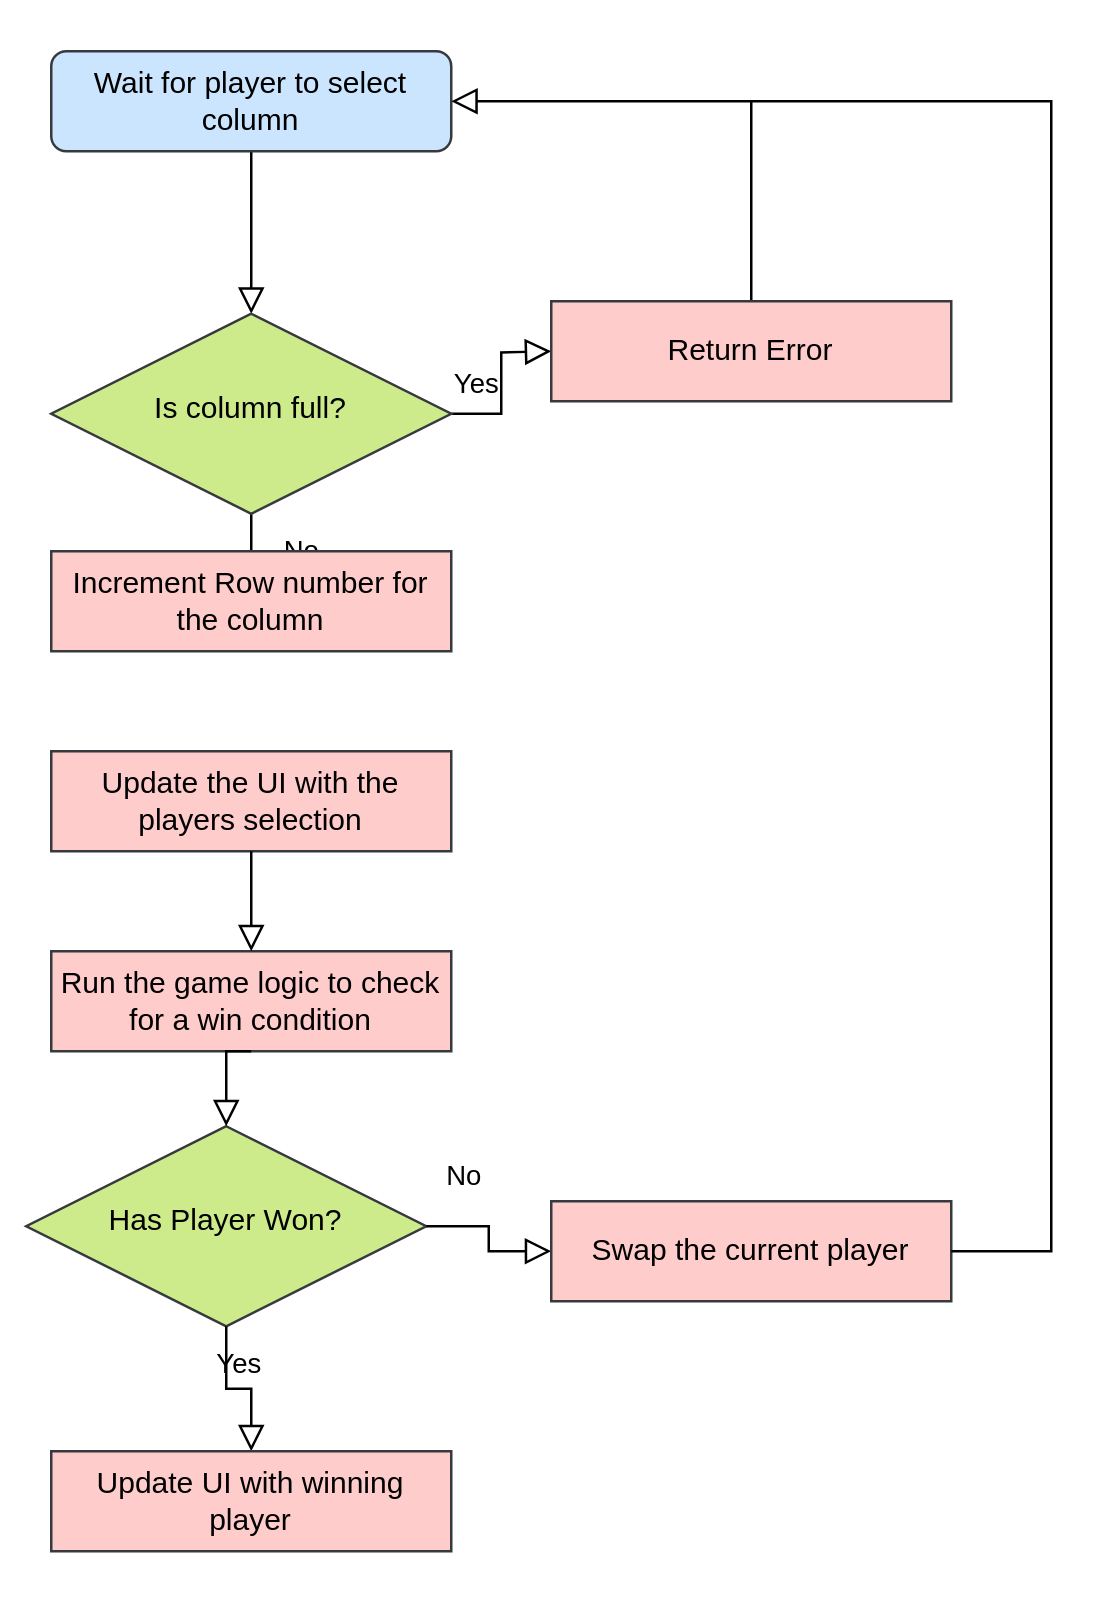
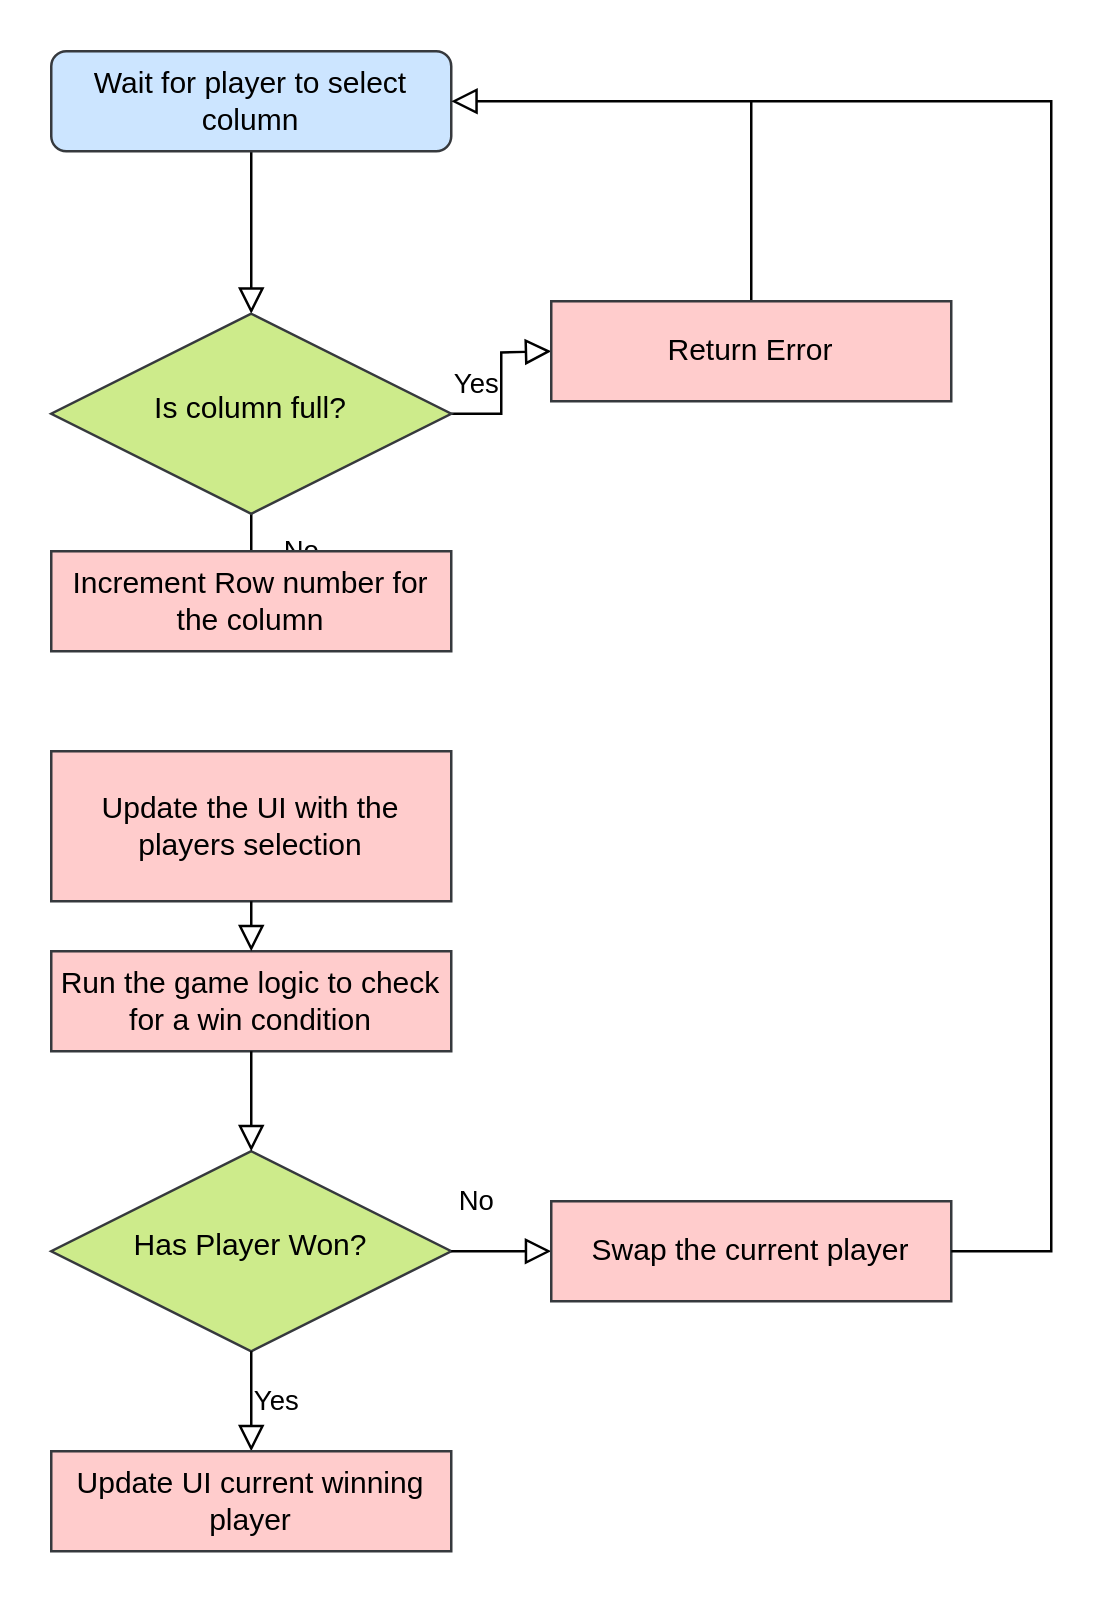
node "Update the UI with the players selection": size 400x100 -> 400x150
node "Has Player Won?": moved (226, 1226) -> (251, 1251)
node "Update UI with winning player": label "Update UI with winning player" -> "Update UI current winning player"
